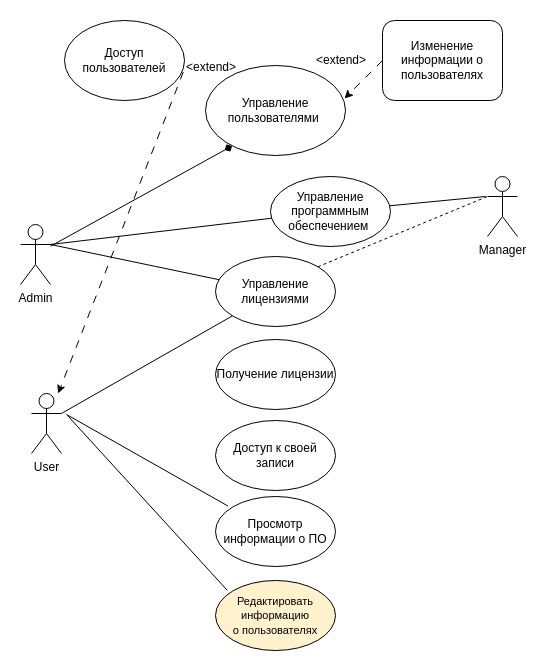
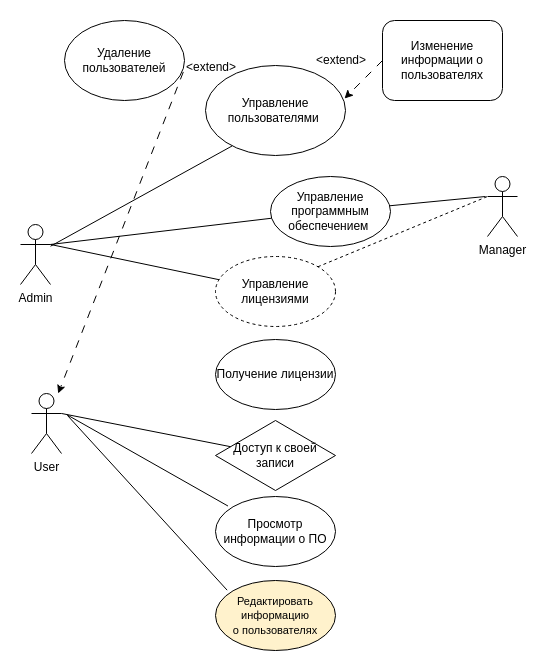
node "Доступ пользователей": label "Доступ пользователей" -> "Удаление пользователей"
edge "Admin" -> "Управление пользователями": arrowhead diamond -> none
node "Управление лицензиями": style solid -> dashed
edge "Управление лицензиями" -- "User": now "Доступ к своей записи" -- "User"
node "Доступ к своей записи": shape ellipse -> diamond
